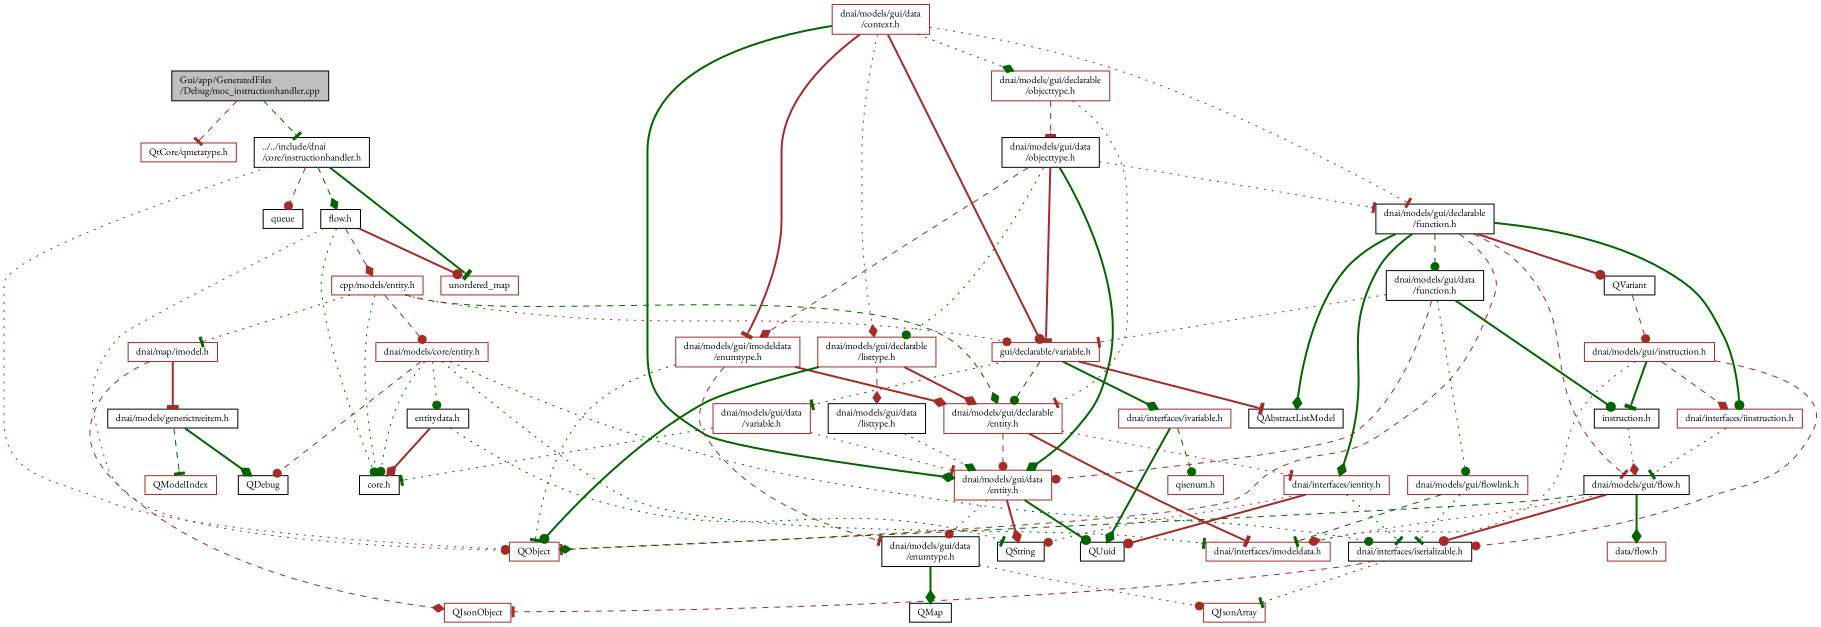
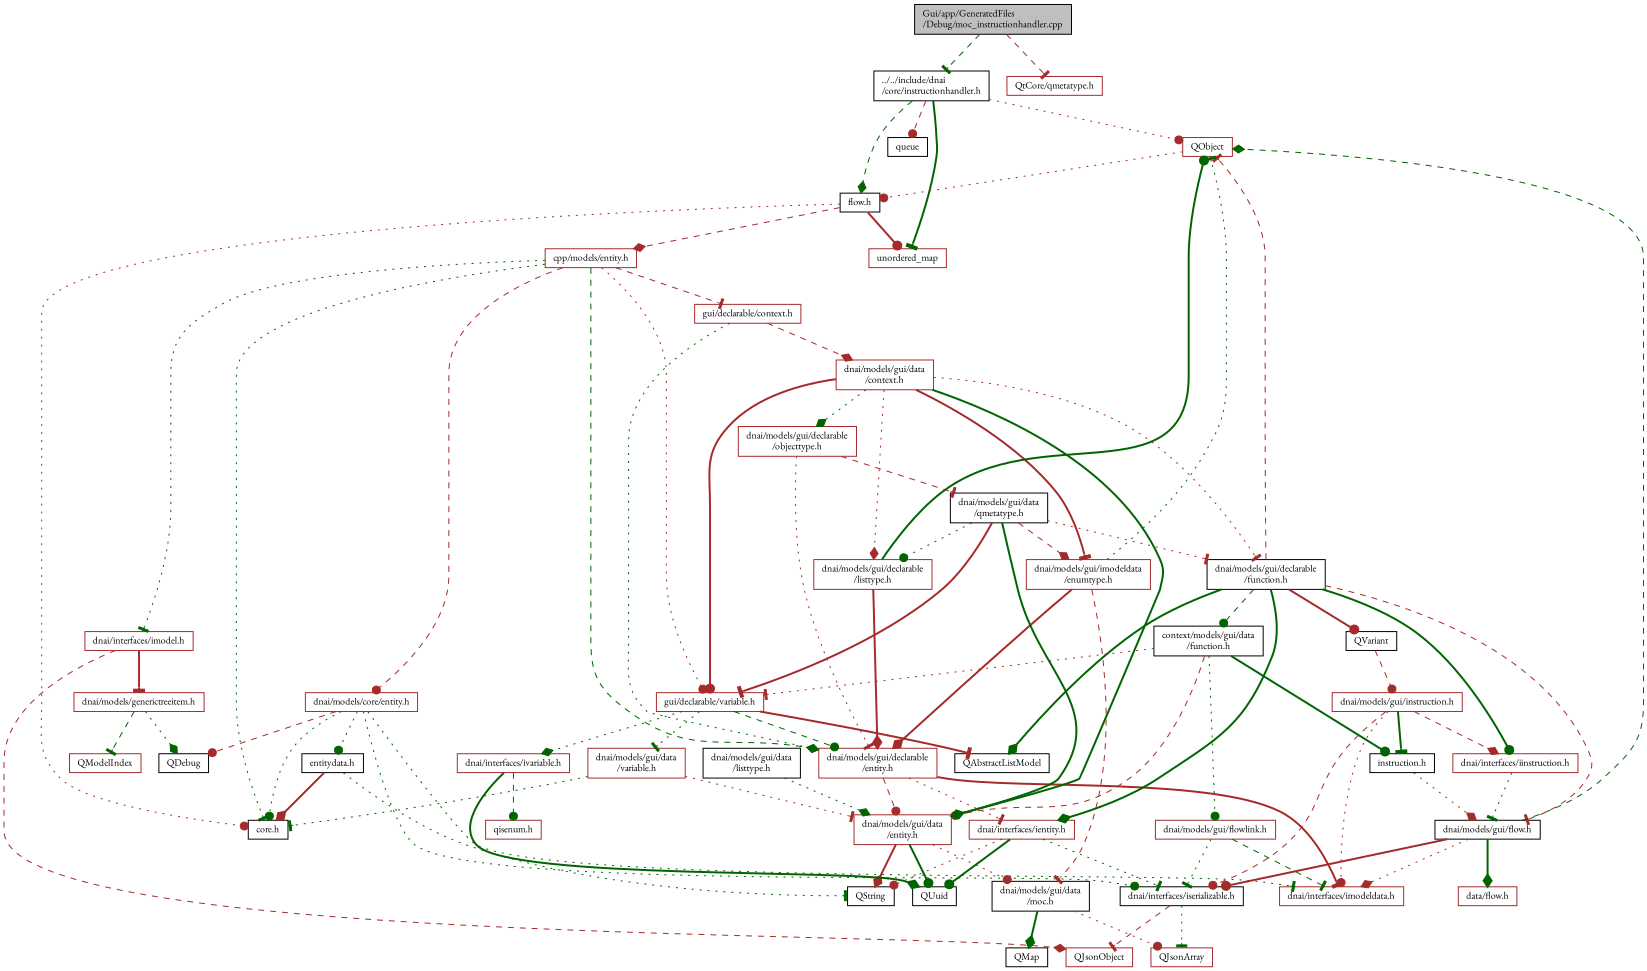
node "dnai/models/gui/data /objecttype.h": label "dnai/models/gui/data /objecttype.h" -> "dnai/models/gui/data /qmetatype.h"
node "dnai/models/gui/data /function.h": label "dnai/models/gui/data /function.h" -> "context/models/gui/data /function.h"
node "gui/declarable/context.h": added
edge "flow.h" -> "core.h": color darkgreen -> brown
node "dnai/map/imodel.h": label "dnai/map/imodel.h" -> "dnai/interfaces/imodel.h"
edge "dnai/models/gui/declarable /listtype.h" -> "dnai/models/gui/data /listtype.h": removed
edge "gui/declarable/variable.h" -> "dnai/interfaces/ivariable.h": style bold -> dotted
node "dnai/models/generictreeitem.h": color black -> brown
edge "dnai/models/generictreeitem.h" -> "QDebug": style bold -> dotted
edge "flow.h" -> "QObject": reversed
edge "dnai/interfaces/ientity.h" -> "QUuid": color brown -> darkgreen
node "dnai/models/gui/data /enumtype.h": label "dnai/models/gui/data /enumtype.h" -> "dnai/models/gui/data /moc.h"
